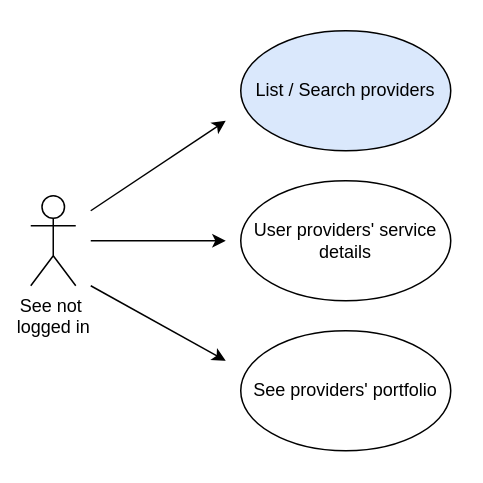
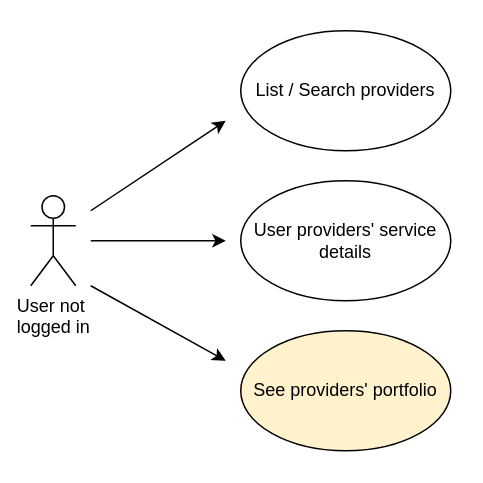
node "List / Search providers": fillcolor #dae8fc -> #ffffff
node "See not logged in": label "See not logged in" -> "User not logged in"
node "See providers' portfolio": fillcolor #ffffff -> #fff2cc
